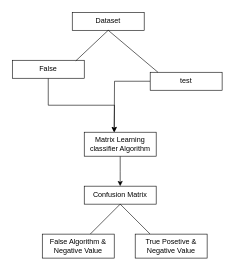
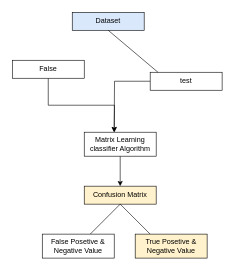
node "Dataset": fillcolor #ffffff -> #dae8fc
edge "Dataset" -- "False": removed
node "Confusion Matrix": fillcolor #ffffff -> #fff2cc
node "False Algorithm & Negative Value": label "False Algorithm & Negative Value" -> "False Posetive & Negative Value"
node "True Posetive & Negative Value": fillcolor #ffffff -> #fff2cc
